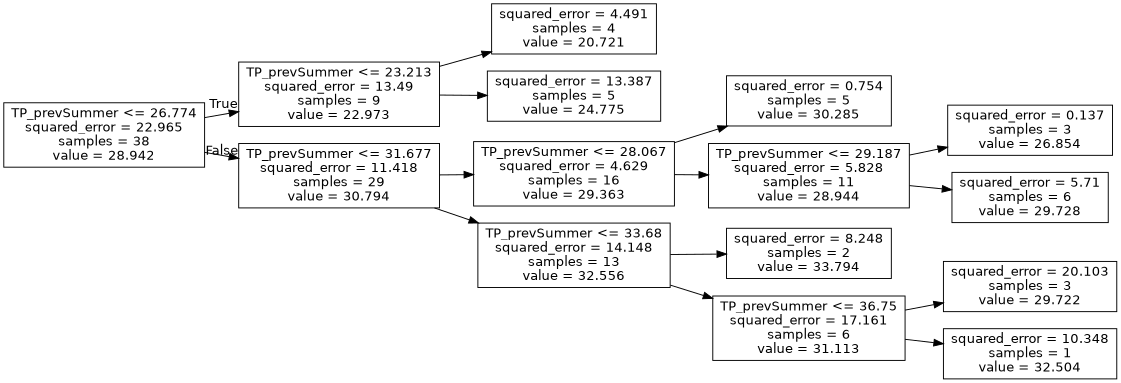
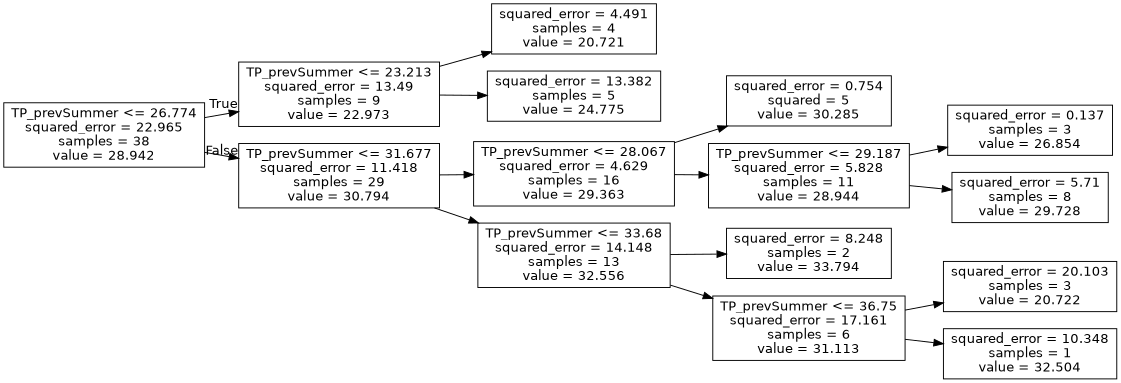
node "squared_error = 13.387 samples = 5 value = 24.775": label "squared_error = 13.387 samples = 5 value = 24.775" -> "squared_error = 13.382 samples = 5 value = 24.775"
node "squared_error = 0.754 samples = 5 value = 30.285": label "squared_error = 0.754 samples = 5 value = 30.285" -> "squared_error = 0.754 squared = 5 value = 30.285"
node "squared_error = 5.71 samples = 6 value = 29.728": label "squared_error = 5.71 samples = 6 value = 29.728" -> "squared_error = 5.71 samples = 8 value = 29.728"
node "squared_error = 20.103 samples = 3 value = 29.722": label "squared_error = 20.103 samples = 3 value = 29.722" -> "squared_error = 20.103 samples = 3 value = 20.722"
